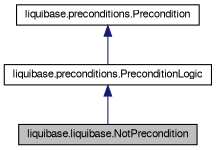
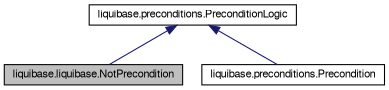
edge "liquibase.preconditions.PreconditionLogic" -> "liquibase.preconditions.Precondition": reversed
